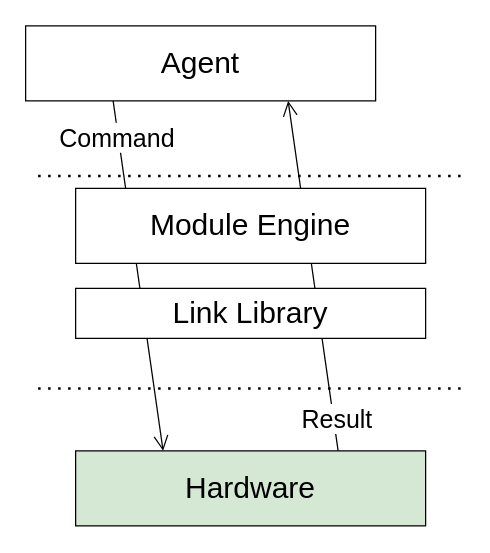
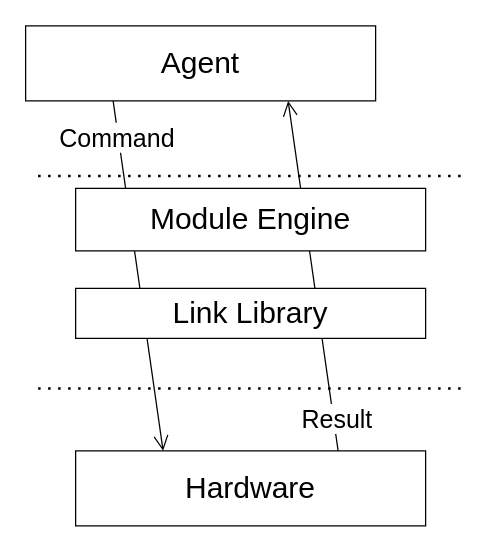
node "Module Engine": size 350x75 -> 350x63
node "Hardware": fillcolor #d5e8d4 -> #ffffff
